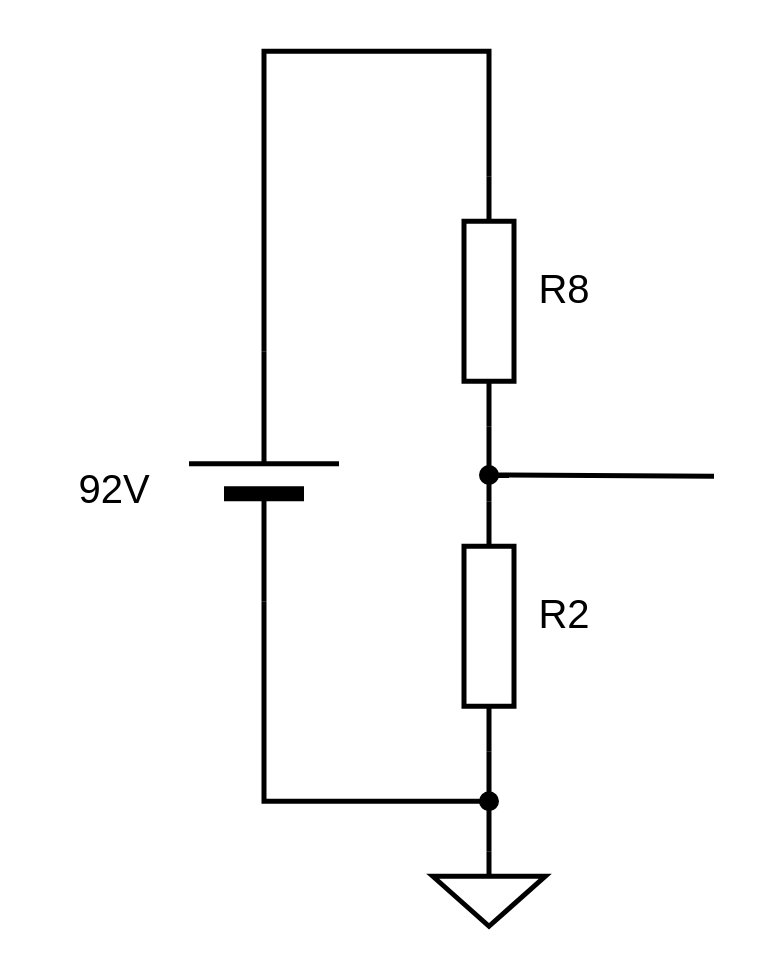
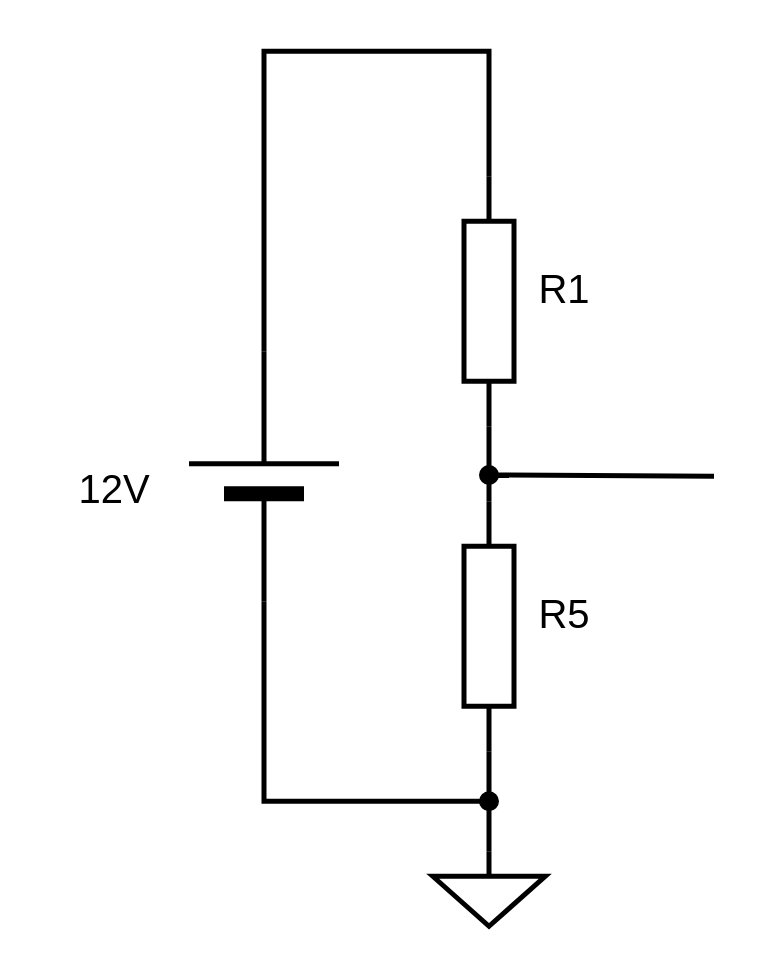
node "R8": label "R8" -> "R1"
node "92V": label "92V" -> "12V"
node "R2": label "R2" -> "R5"
